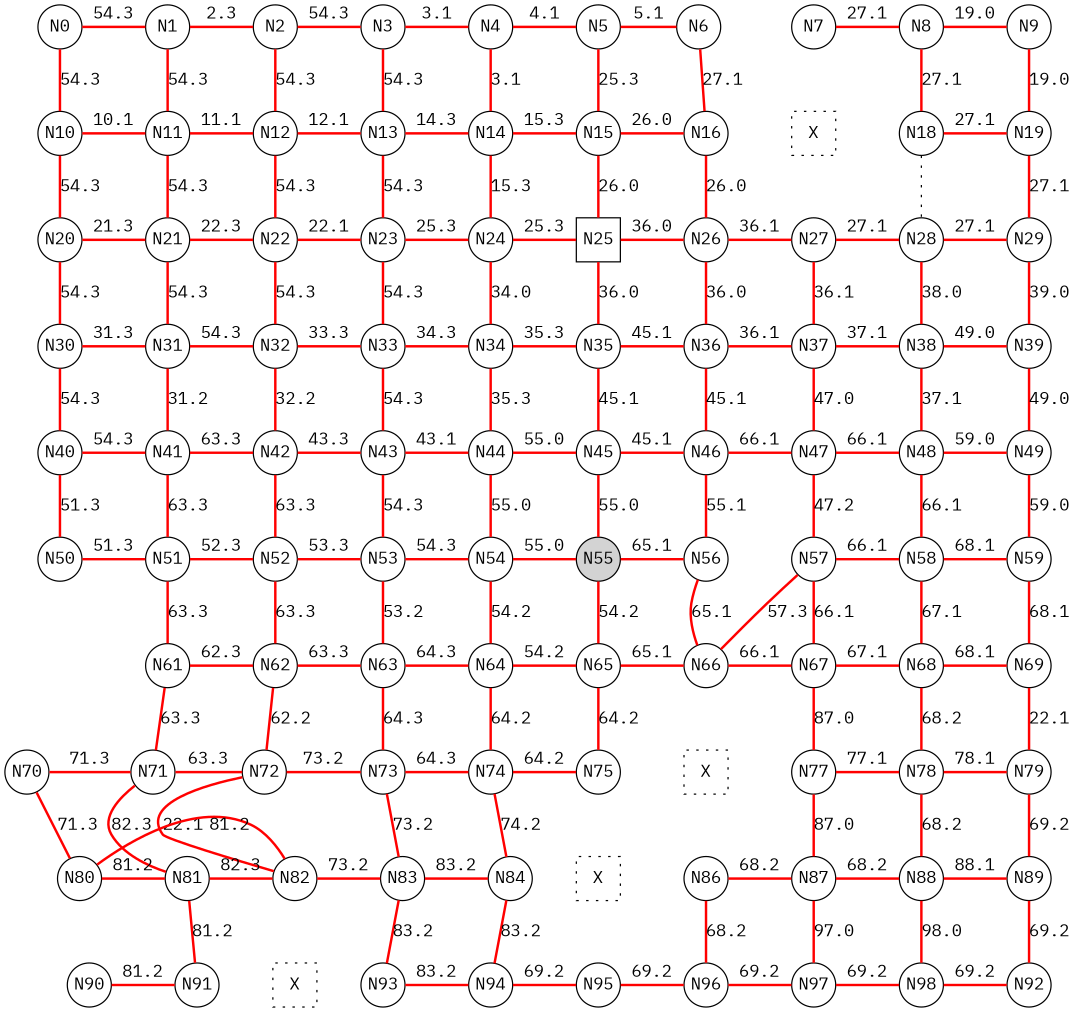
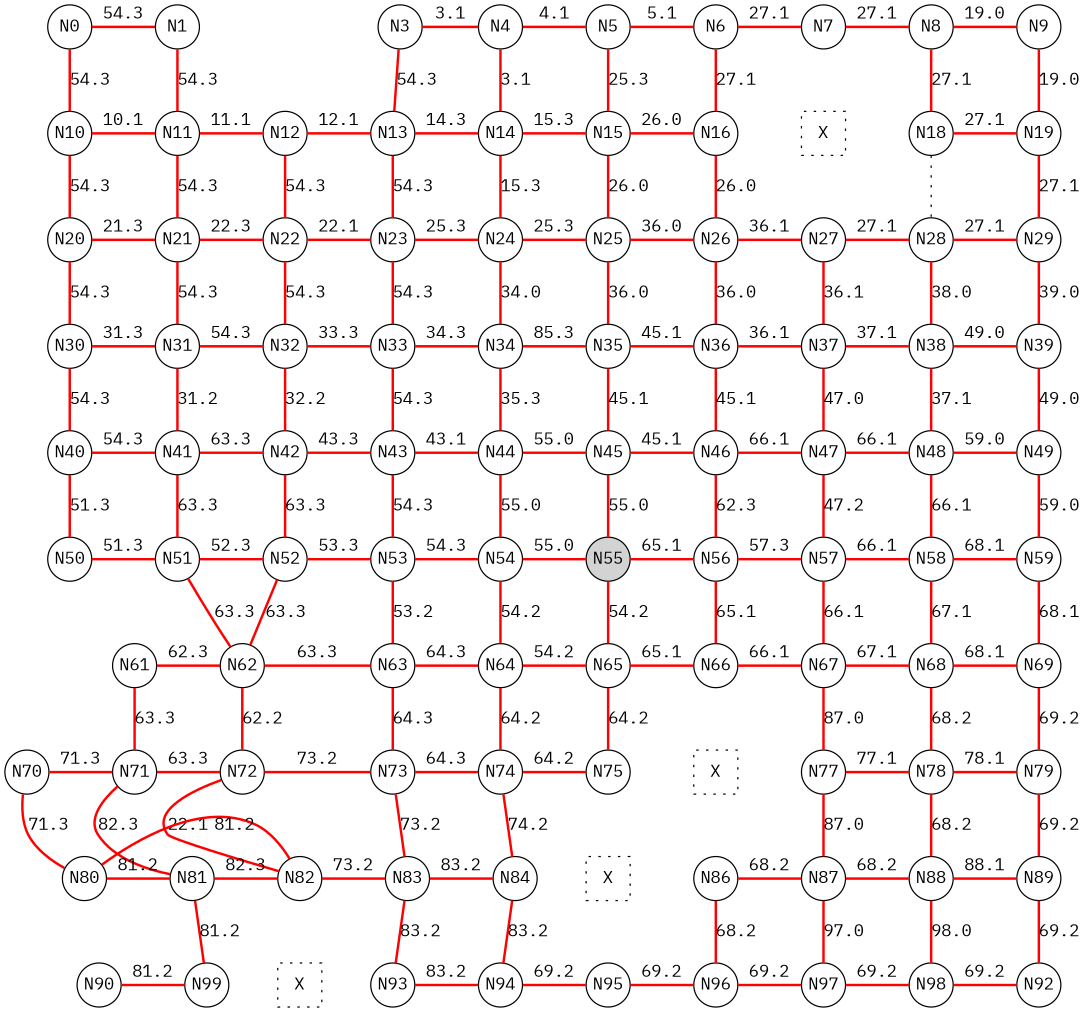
node "N2": removed
edge "N6" -- "N7": added, label "27.1"
node "N25": shape square -> circle
edge "N34" -- "N35": label "35.3" -> "85.3"
edge "N46" -- "N56": label "55.1" -> "62.3"
edge "N57" -- "N66": now "N57" -- "N56"
edge "N51" -- "N61": now "N51" -- "N62"
edge "N69" -- "N79": label "22.1" -> "69.2"
node "N91": label "N91" -> "N99"
